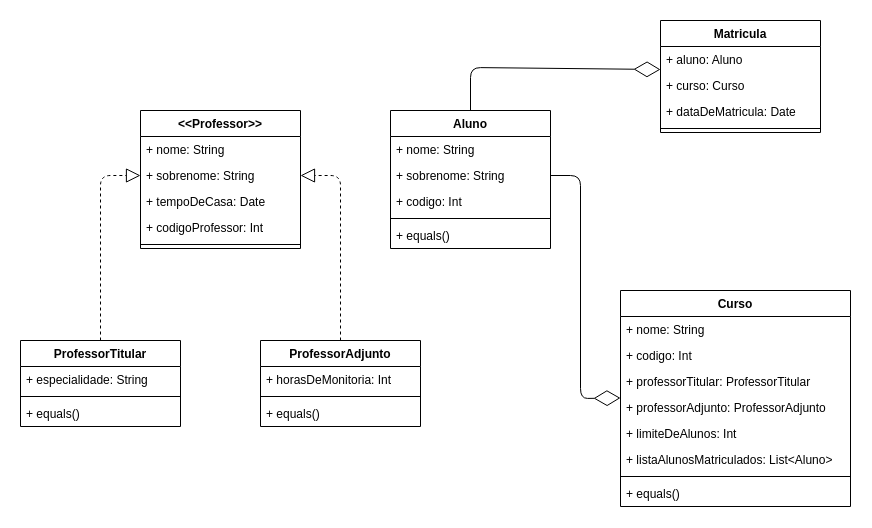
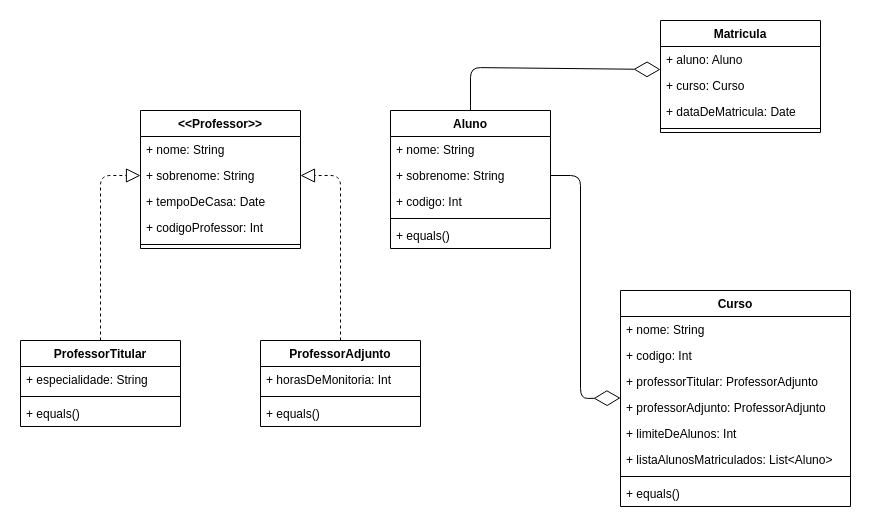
node "+ professorTitular: ProfessorTitular": label "+ professorTitular: ProfessorTitular" -> "+ professorTitular: ProfessorAdjunto"
